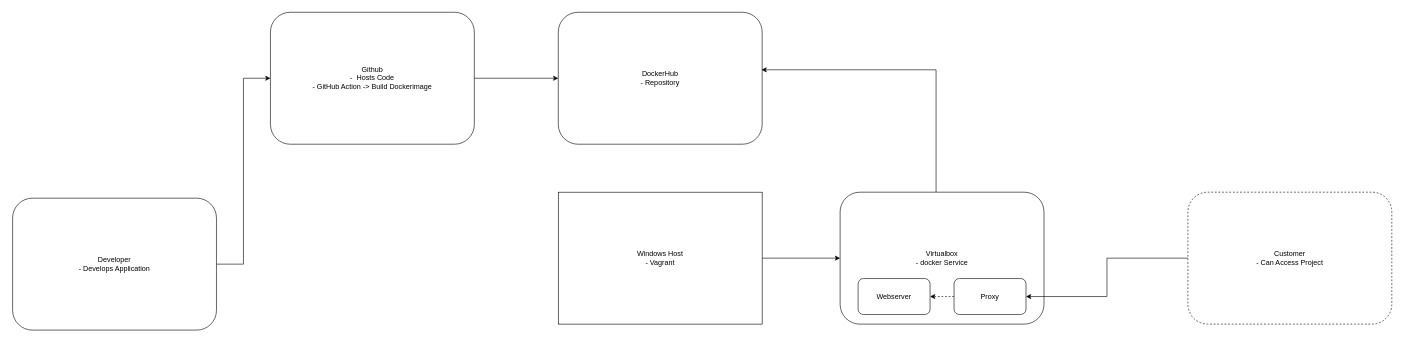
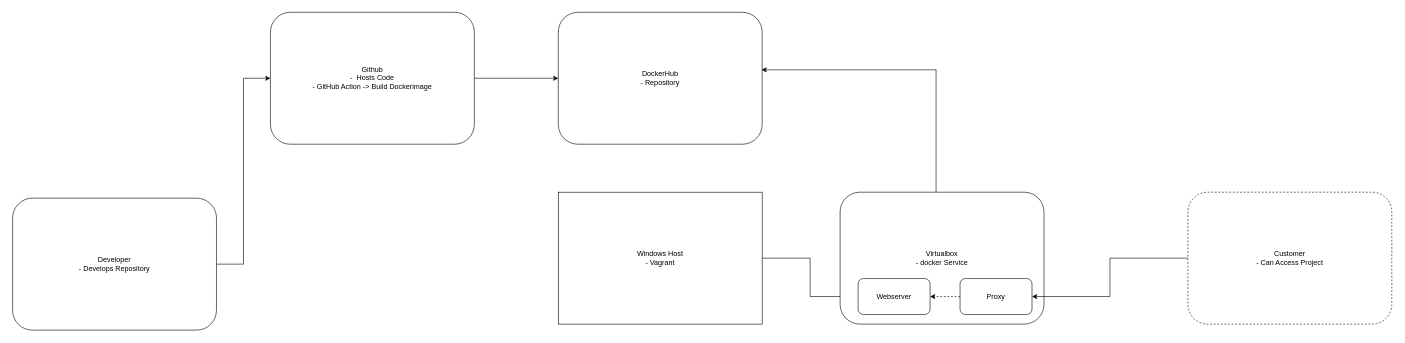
edge "Windows Host - Vagrant" -> "Virtualbox - docker Service": now "Windows Host - Vagrant" -> "Webserver"
node "Developer - Develops Application": label "Developer - Develops Application" -> "Developer - Develops Repository"
node "Proxy": moved (990, 297) -> (996, 297)
